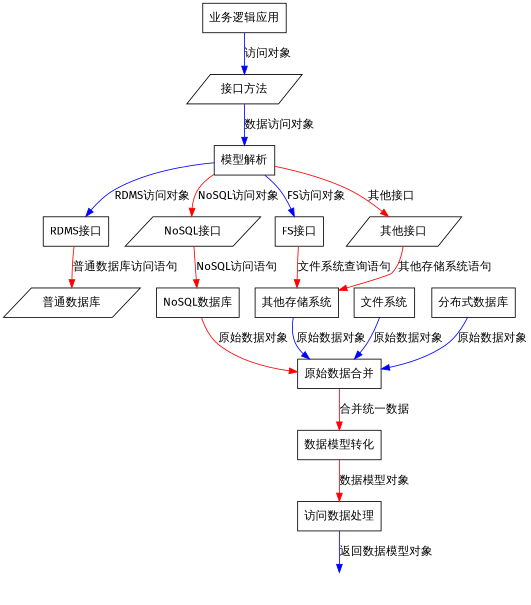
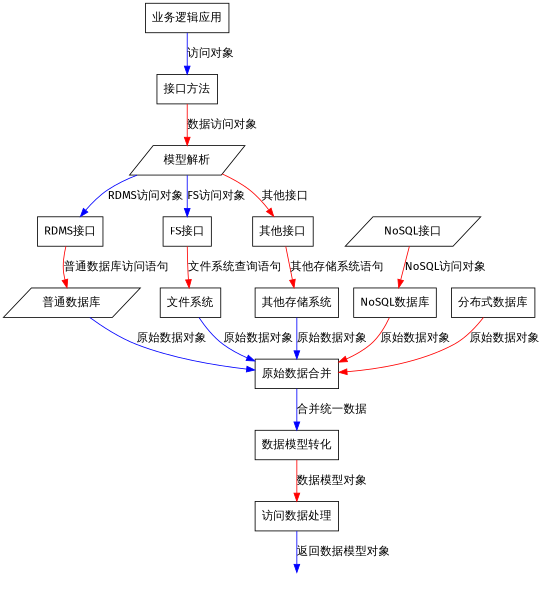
node "接口方法": shape parallelogram -> box
edge "接口方法" -> "模型解析": color blue -> red
node "模型解析": shape box -> parallelogram
edge "模型解析" -> "NoSQL接口": removed, label "NoSQL访问对象"
node "其他接口": shape parallelogram -> box
edge "FS接口" -> "其他存储系统": now "FS接口" -> "文件系统"
edge "NoSQL接口" -> "NoSQL数据库": label "NoSQL访问语句" -> "NoSQL访问对象"
edge "分布式数据库" -> "原始数据合并": color blue -> red
edge "普通数据库" -> "原始数据合并": added, label "原始数据对象"
edge "原始数据合并" -> "数据模型转化": color red -> blue
